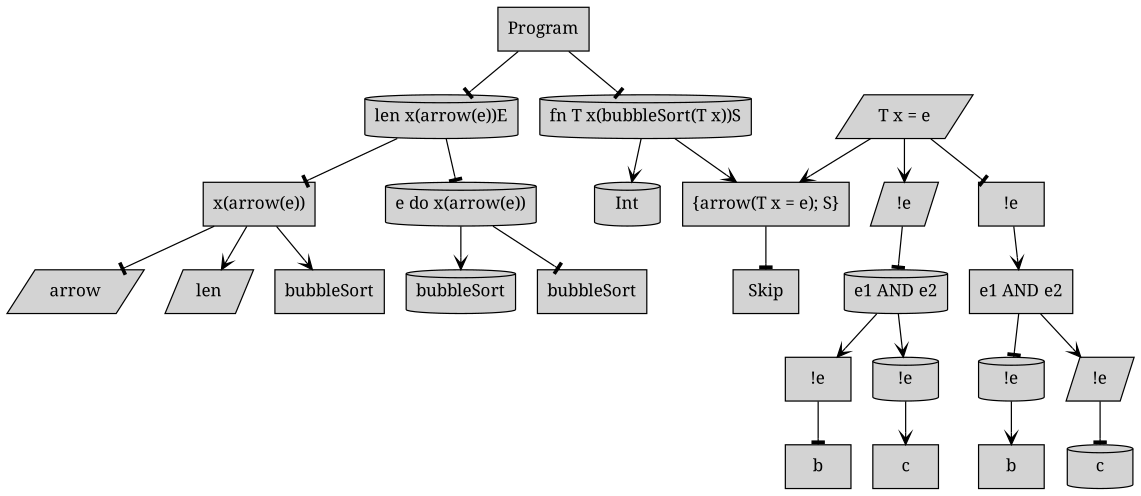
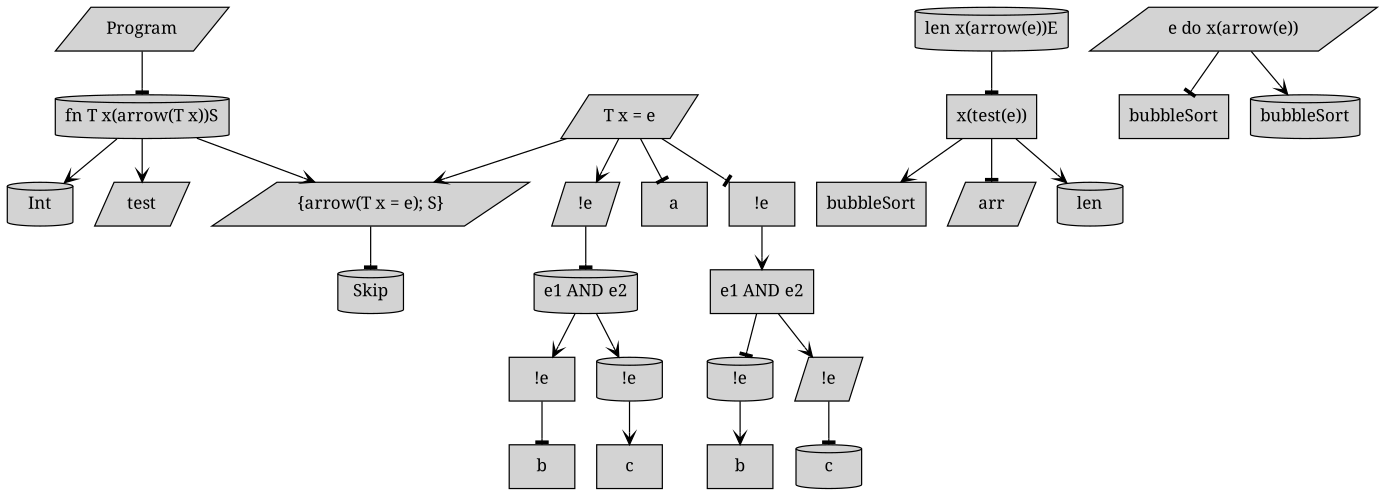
node "Program": shape box -> parallelogram
edge "Program" -> "len x(arrow(e))E": removed
node "fn T x(bubbleSort(T x))S": label "fn T x(bubbleSort(T x))S" -> "fn T x(arrow(T x))S"
edge "len x(arrow(e))E" -> "e do x(arrow(e))": removed
node "test": added
node "x(arrow(e))": label "x(arrow(e))" -> "x(test(e))"
node "e do x(arrow(e))": shape cylinder -> parallelogram
node "a": added
node "{arrow(T x = e); S}": shape box -> parallelogram
node "arrow": label "arrow" -> "arr"
node "len": shape parallelogram -> cylinder
node "Skip": shape box -> cylinder
